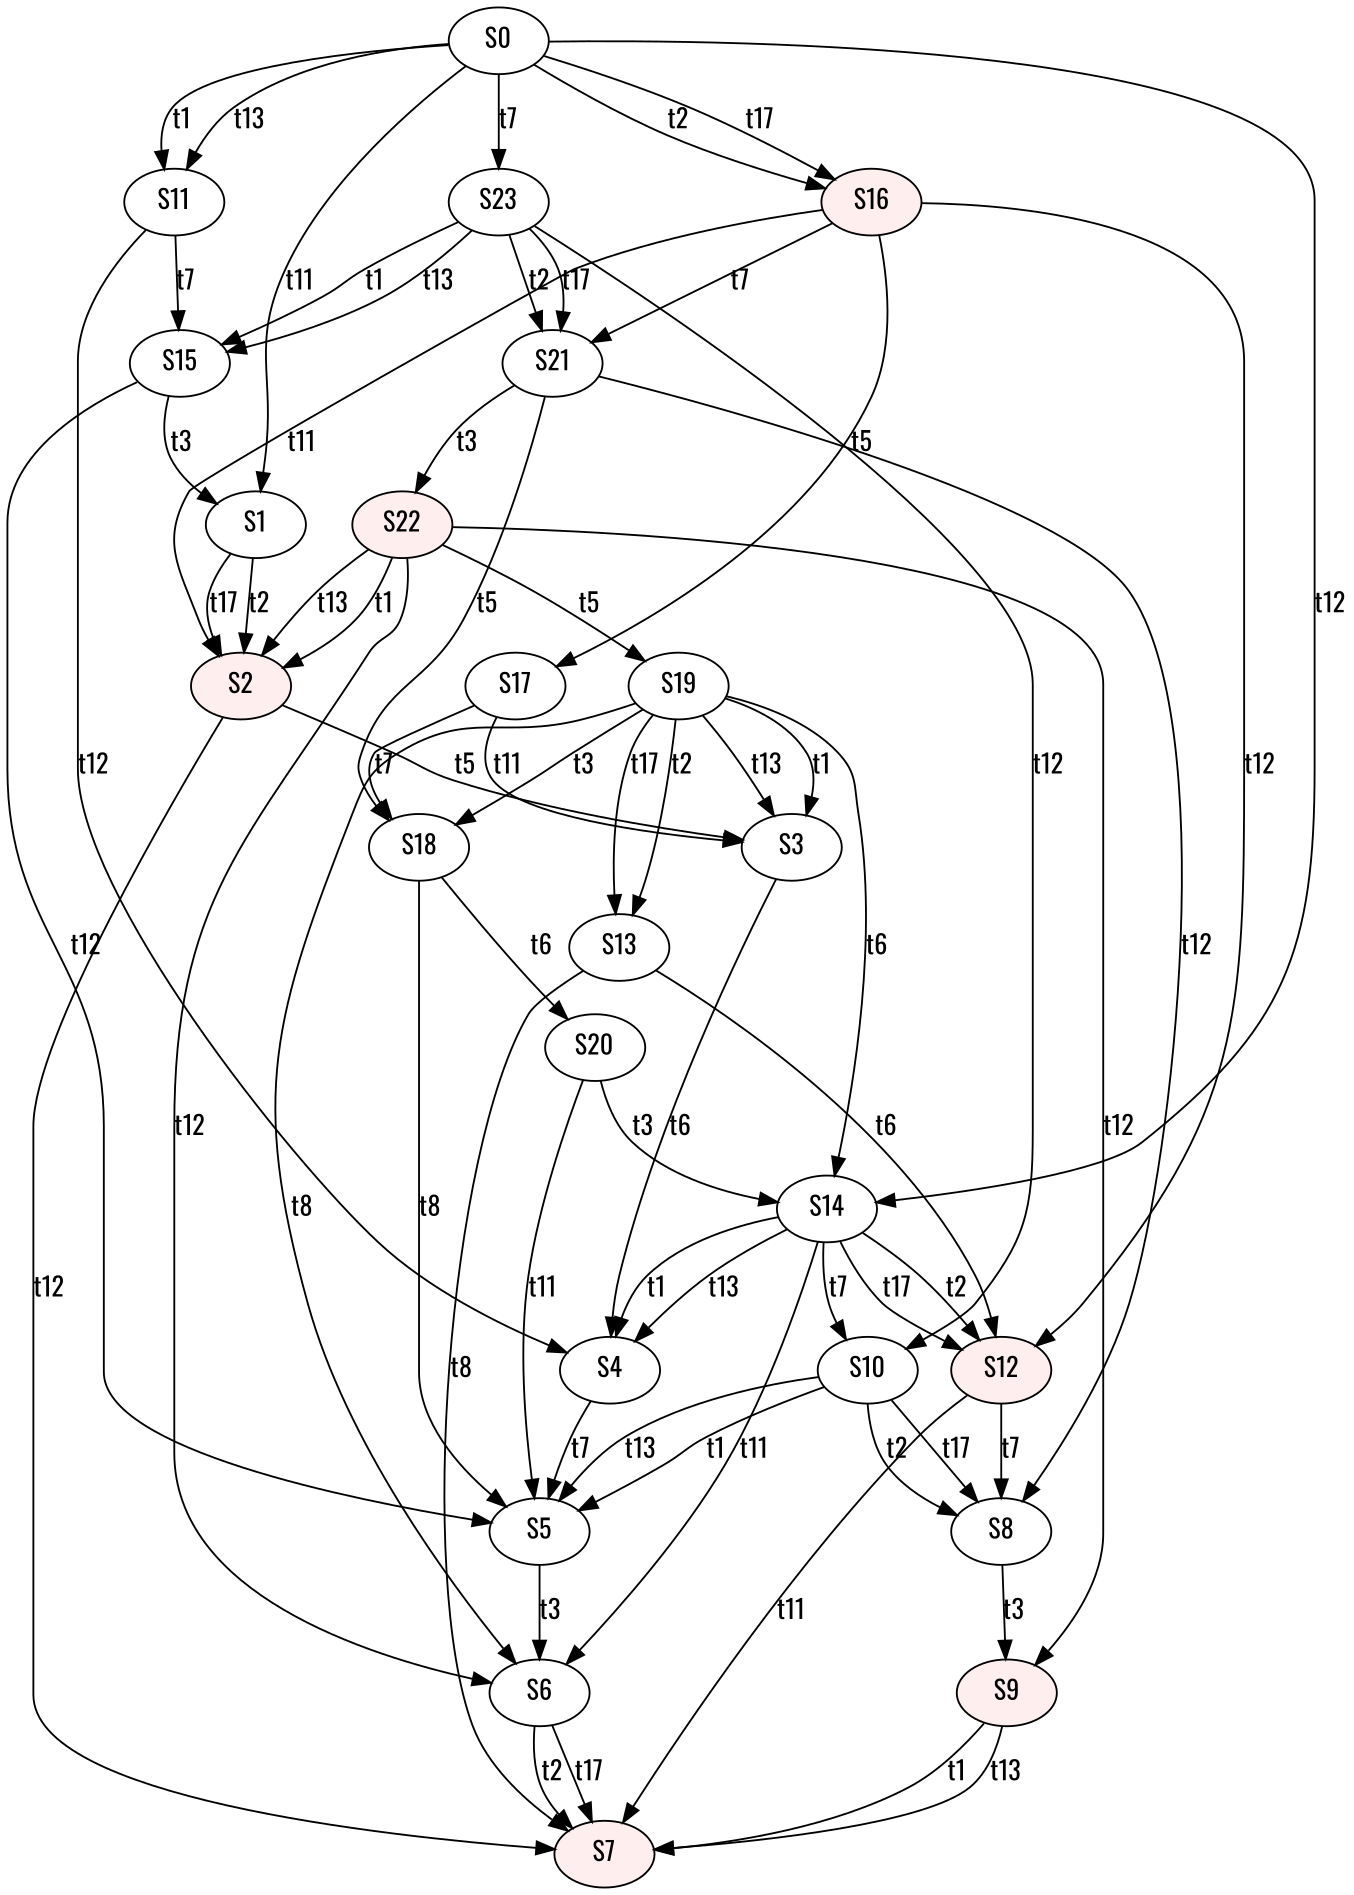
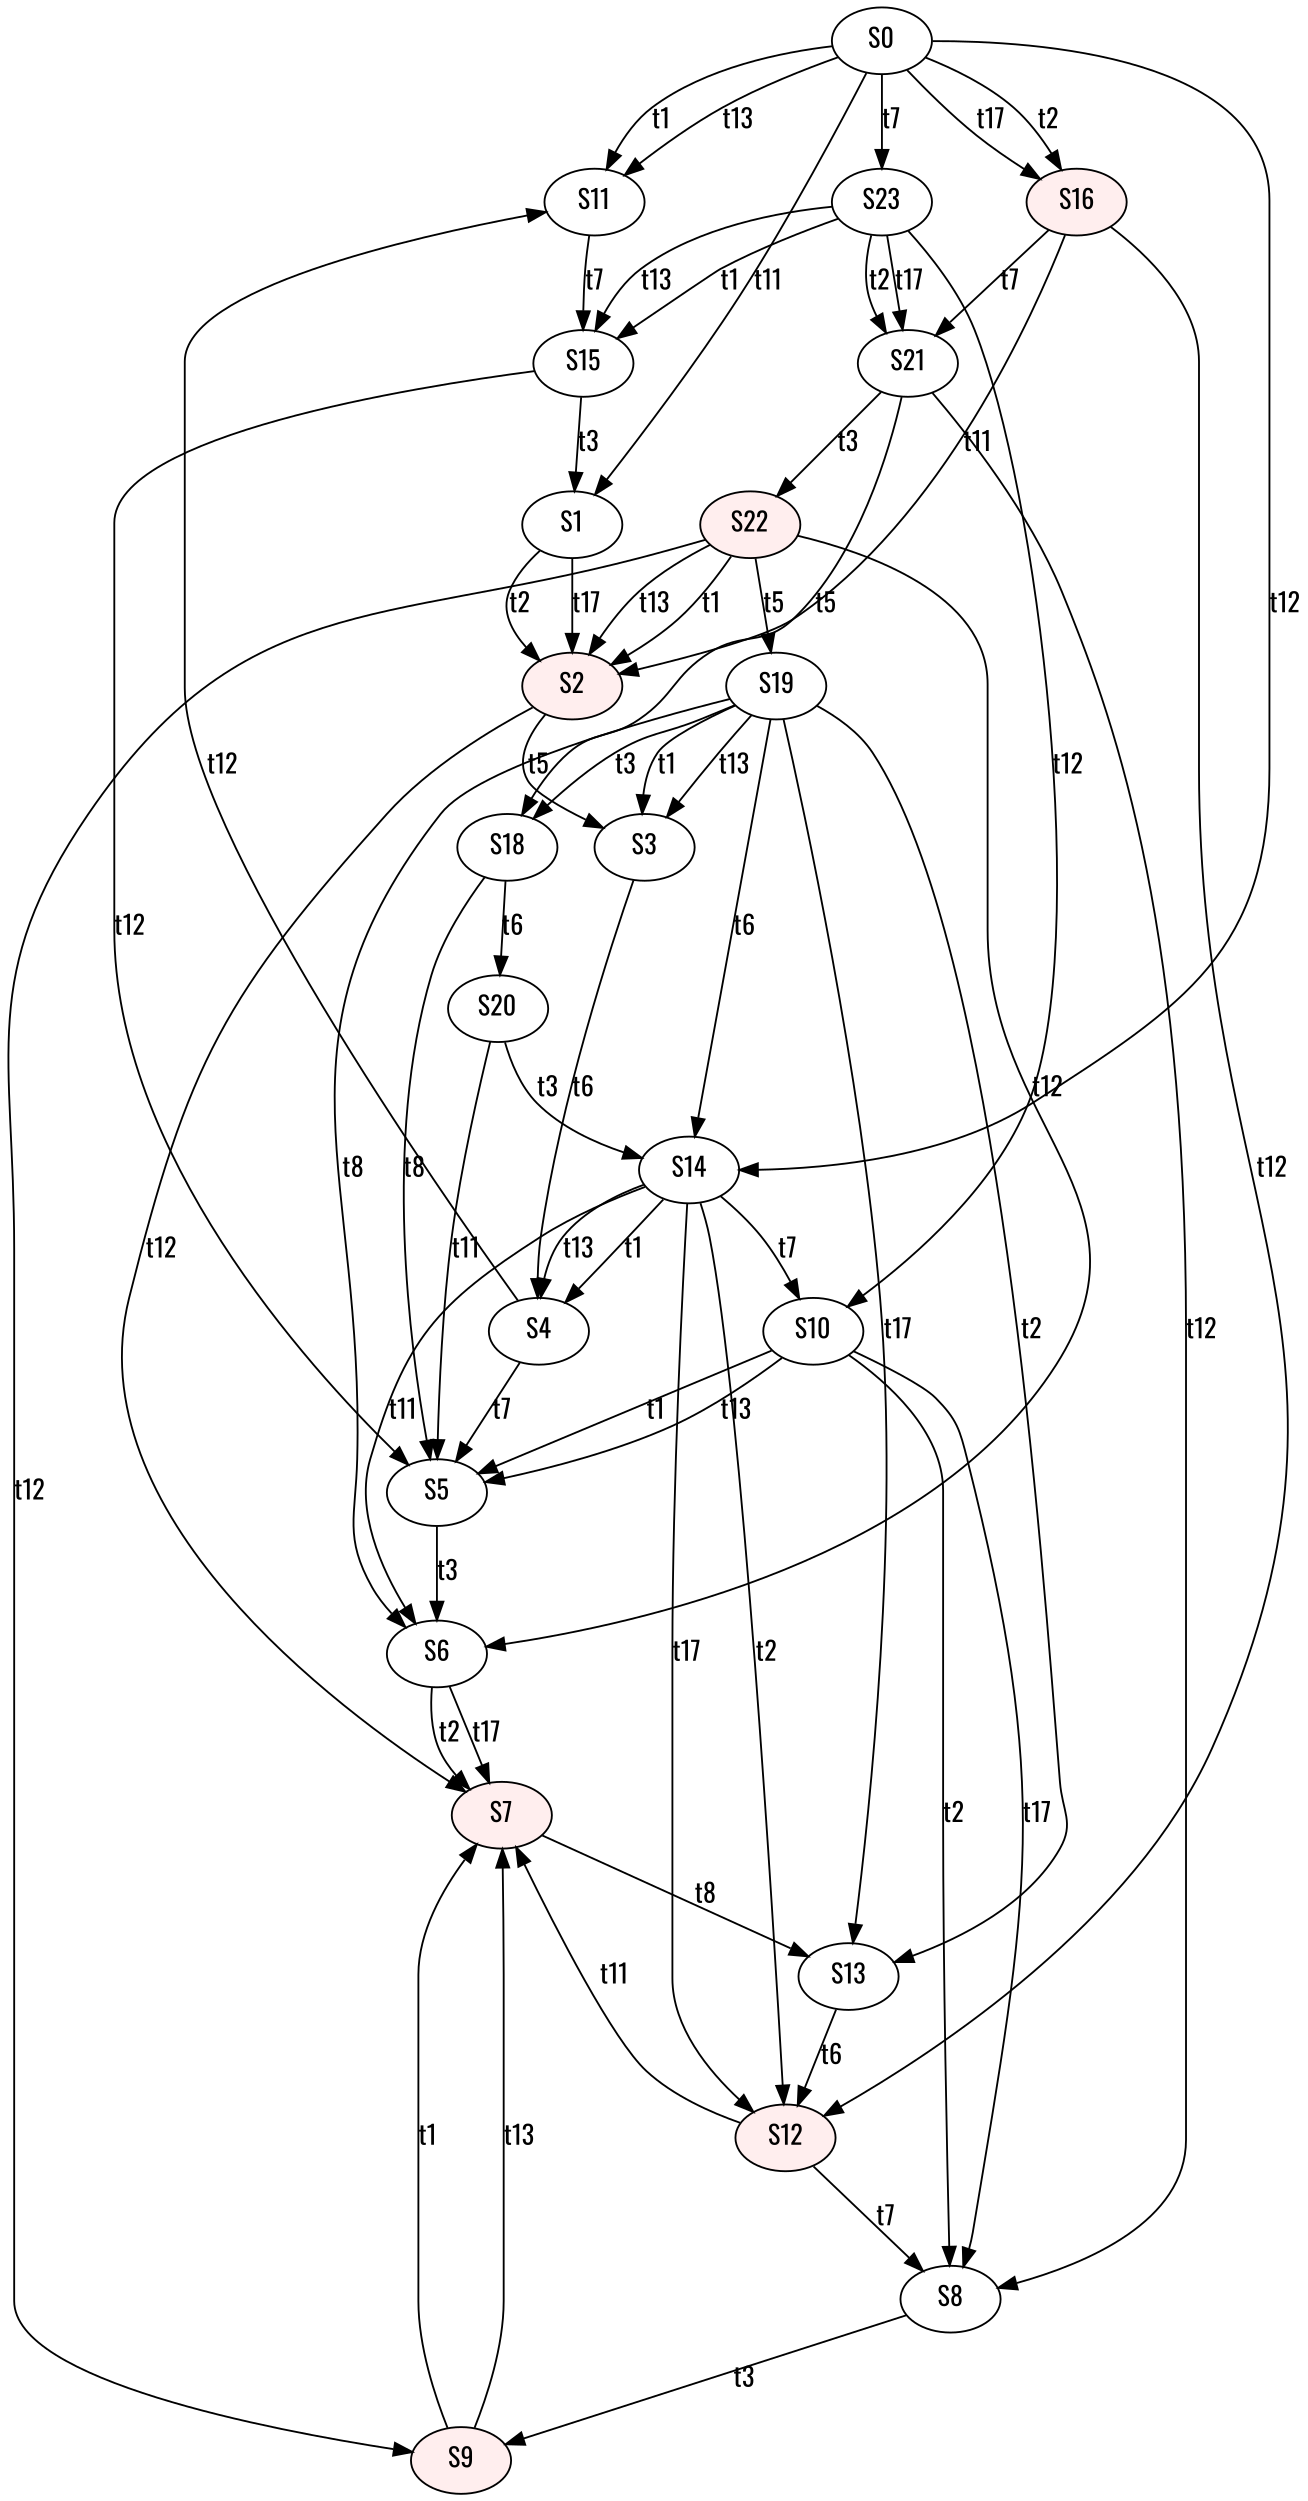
node "S17": removed
edge "S11" -> "S4": reversed
edge "S13" -> "S7": reversed
